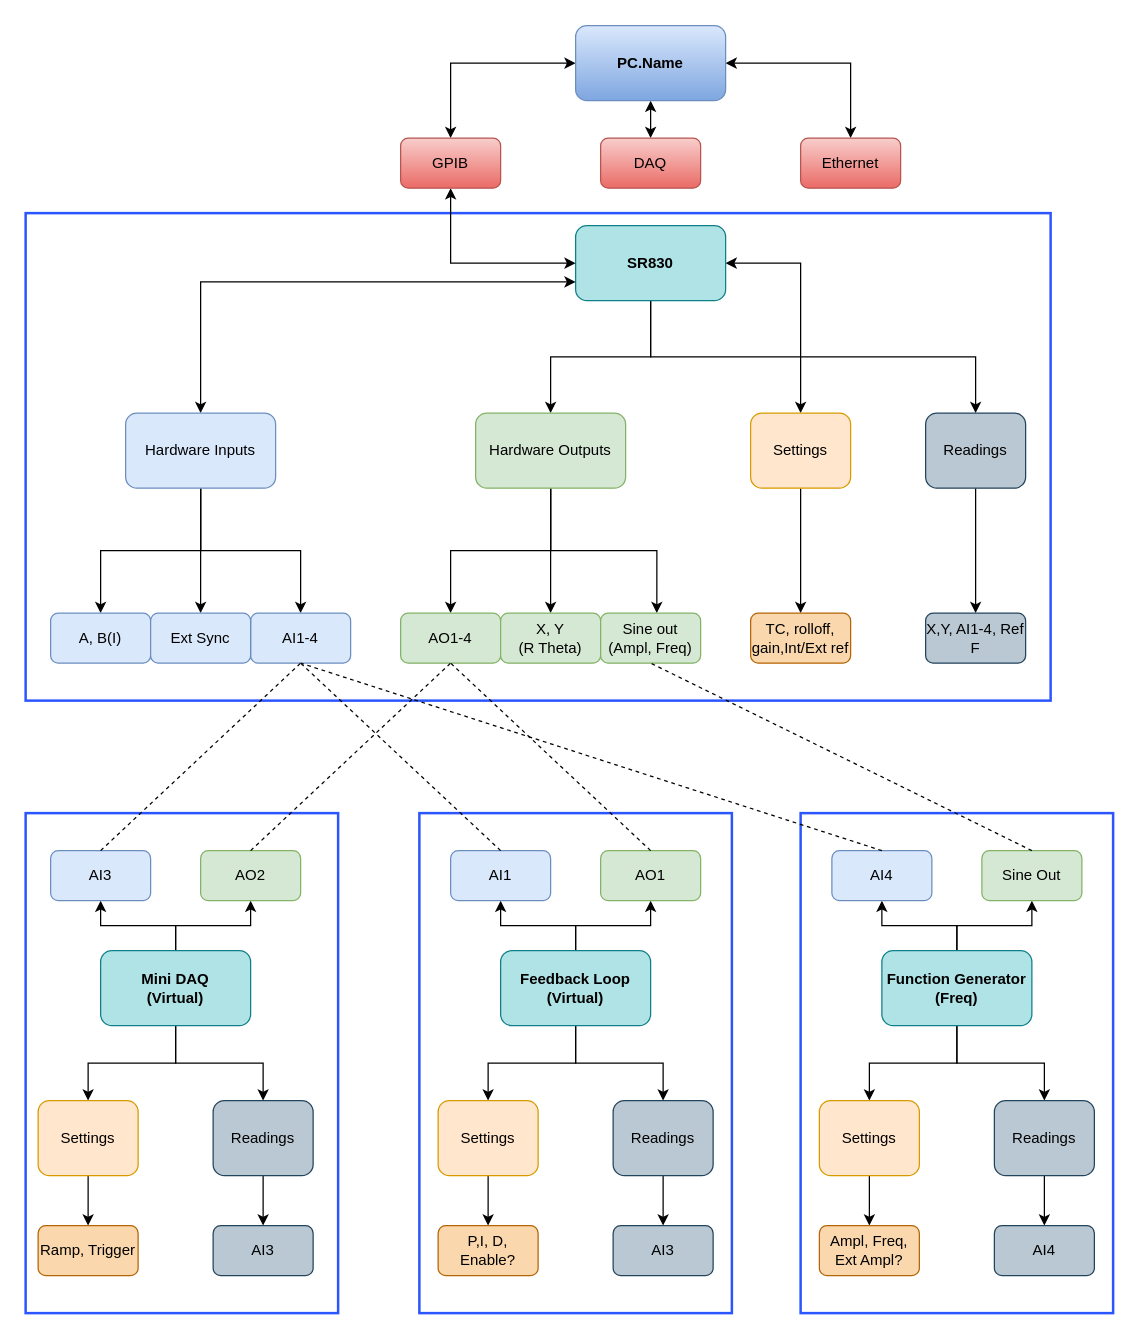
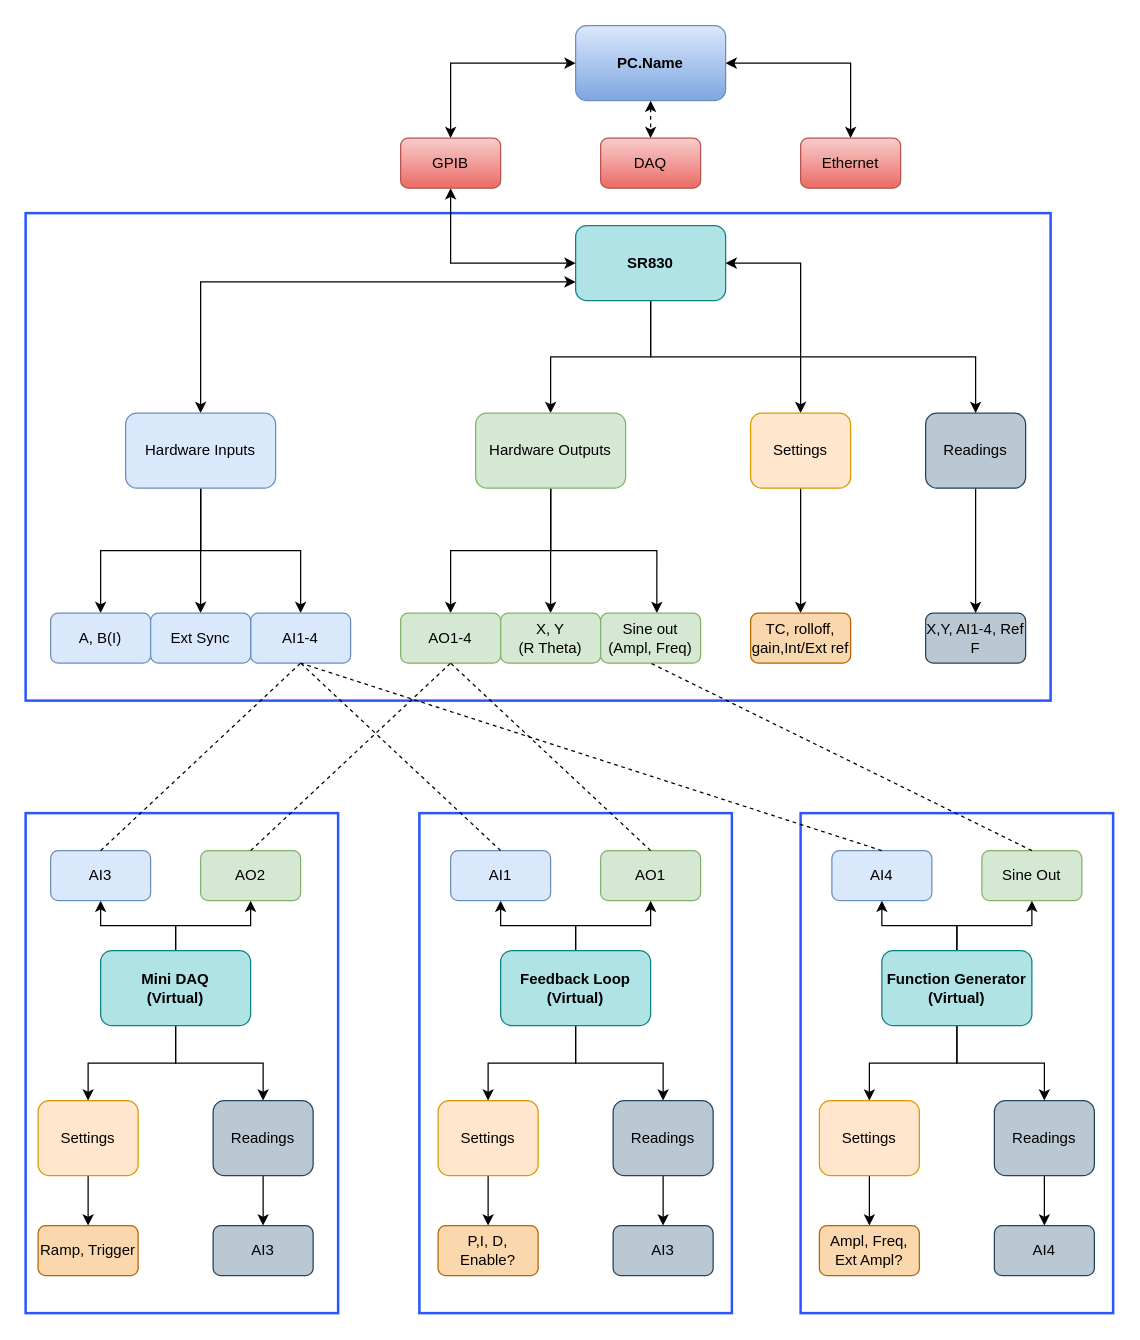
edge "PC.Name" -- "DAQ": style solid -> dashed
node "Function Generator (Freq)": label "Function Generator (Freq)" -> "Function Generator (Virtual)"
